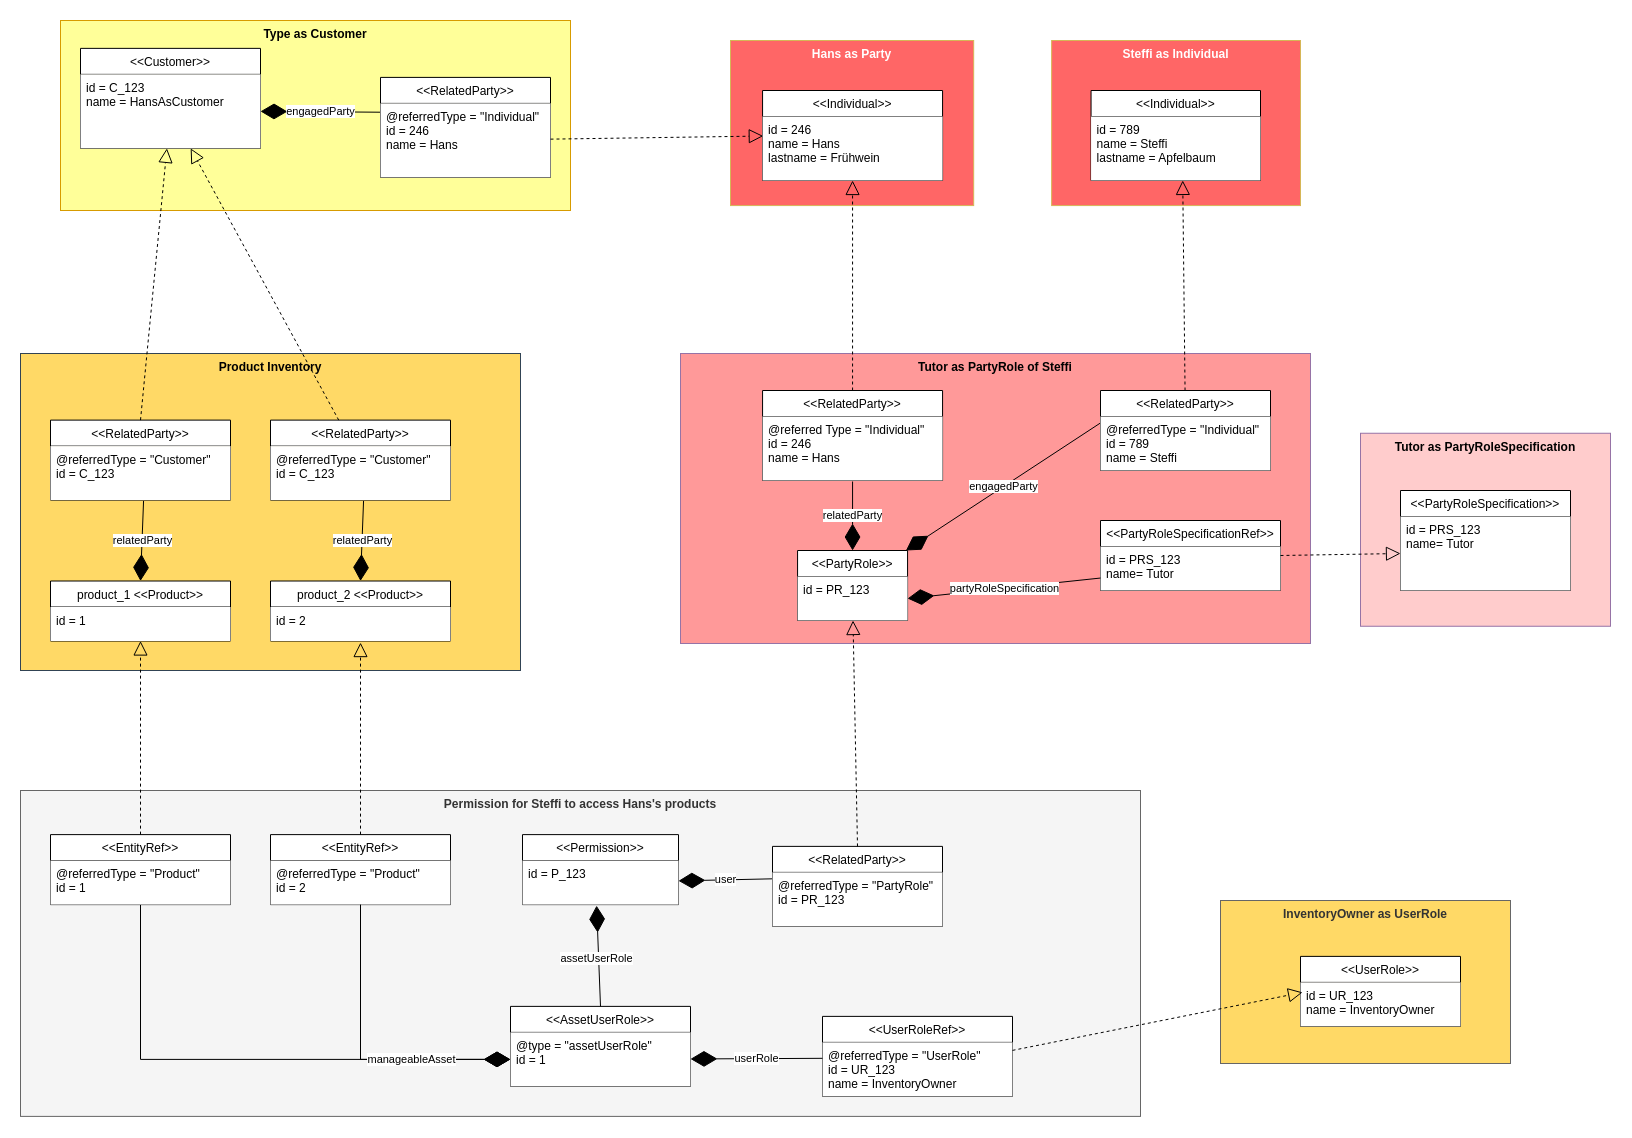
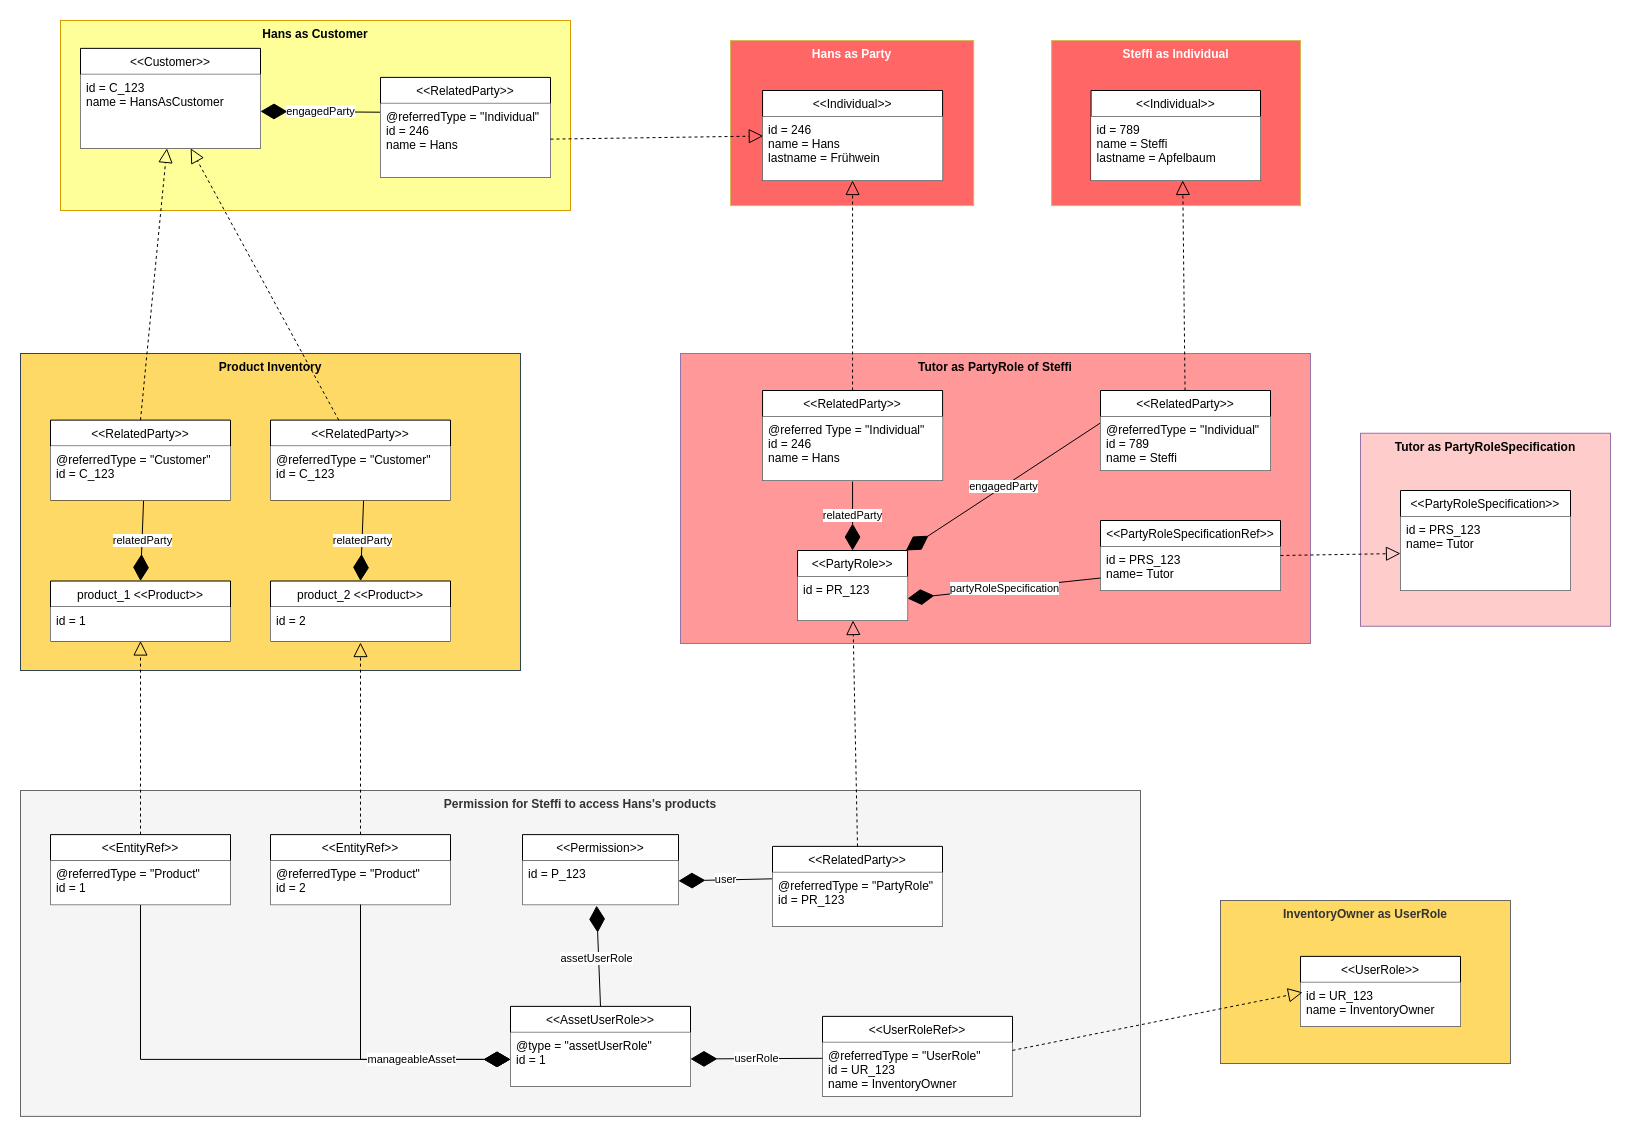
node "Type as Customer": label "Type as Customer" -> "Hans as Customer"
